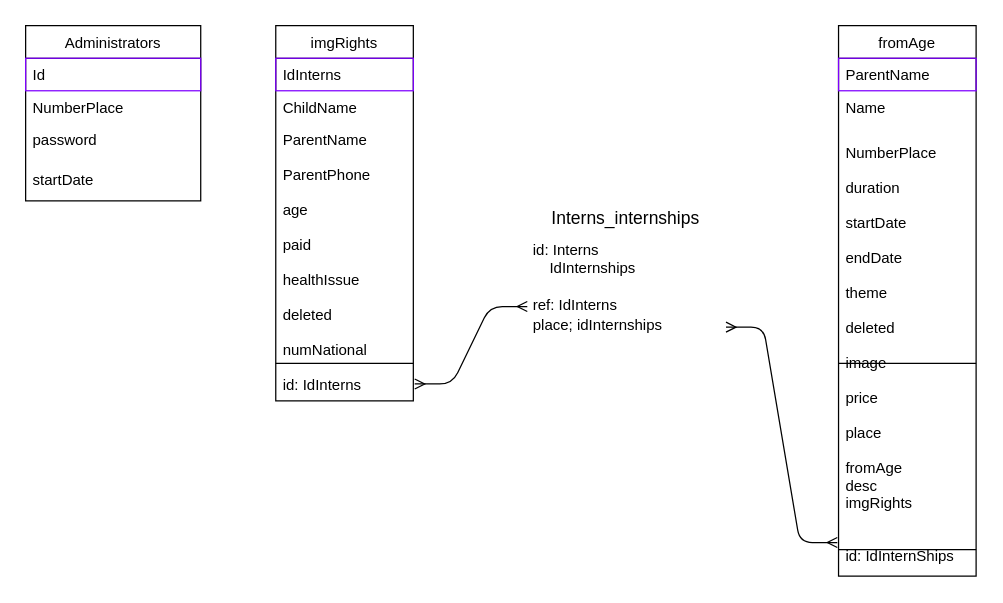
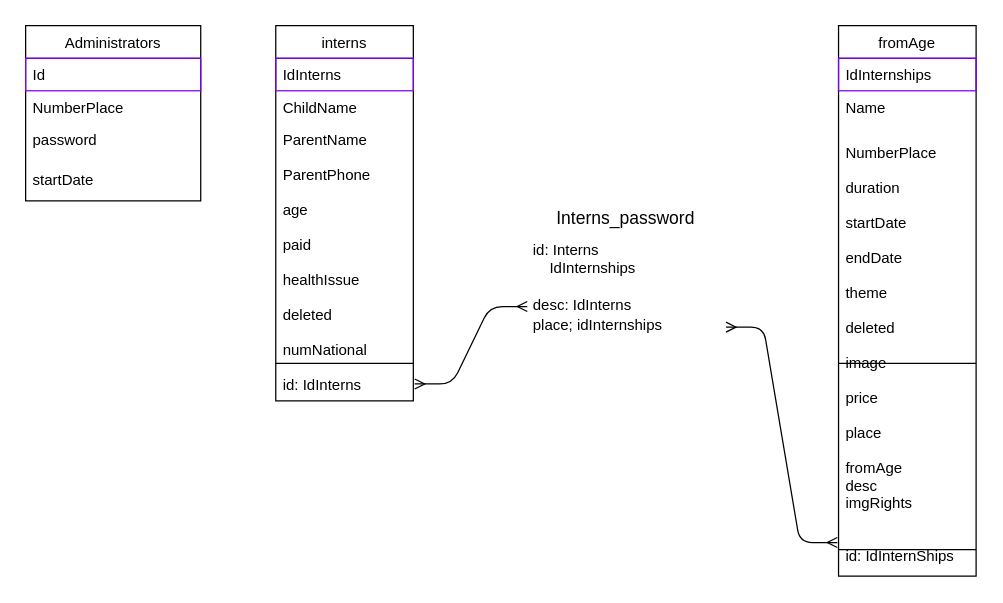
node "imgRights": label "imgRights" -> "interns"
node "ParentName": label "ParentName" -> "IdInternships"
node "Interns_internships": label "Interns_internships" -> "Interns_password"
node "ref: IdInterns": label "ref: IdInterns" -> "desc: IdInterns"
